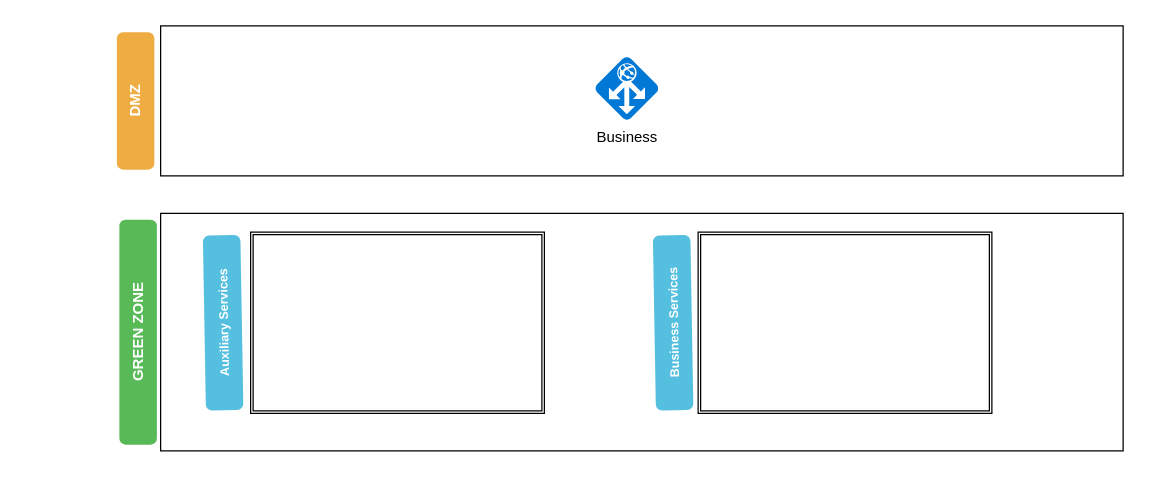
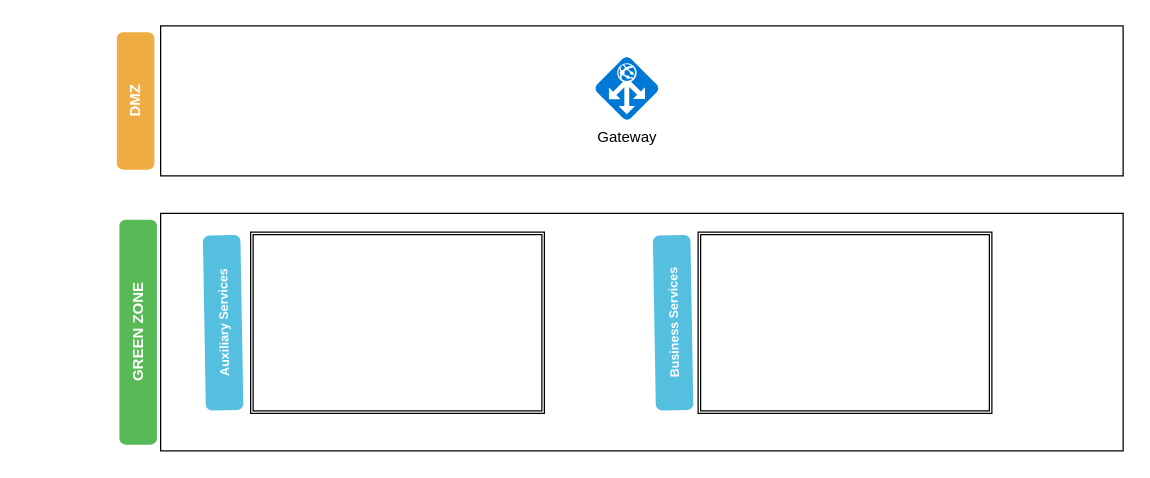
node "Business": label "Business" -> "Gateway"
